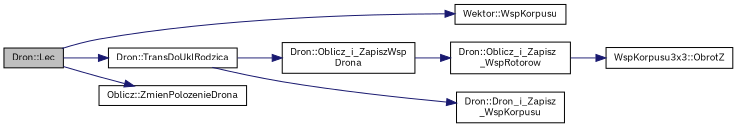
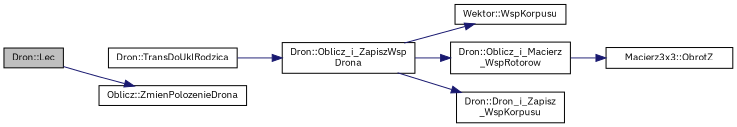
edge "Dron::Lec" -> "Wektor::WspKorpusu": now "Dron::Oblicz_i_ZapiszWsp Drona" -> "Wektor::WspKorpusu"
edge "Dron::Lec" -> "Dron::TransDoUklRodzica": removed
node "Dron::Oblicz_i_Zapisz _WspRotorow": label "Dron::Oblicz_i_Zapisz _WspRotorow" -> "Dron::Oblicz_i_Macierz _WspRotorow"
node "WspKorpusu3x3::ObrotZ": label "WspKorpusu3x3::ObrotZ" -> "Macierz3x3::ObrotZ"
edge "Dron::TransDoUklRodzica" -> "Dron::Dron_i_Zapisz _WspKorpusu": now "Dron::Oblicz_i_ZapiszWsp Drona" -> "Dron::Dron_i_Zapisz _WspKorpusu"
